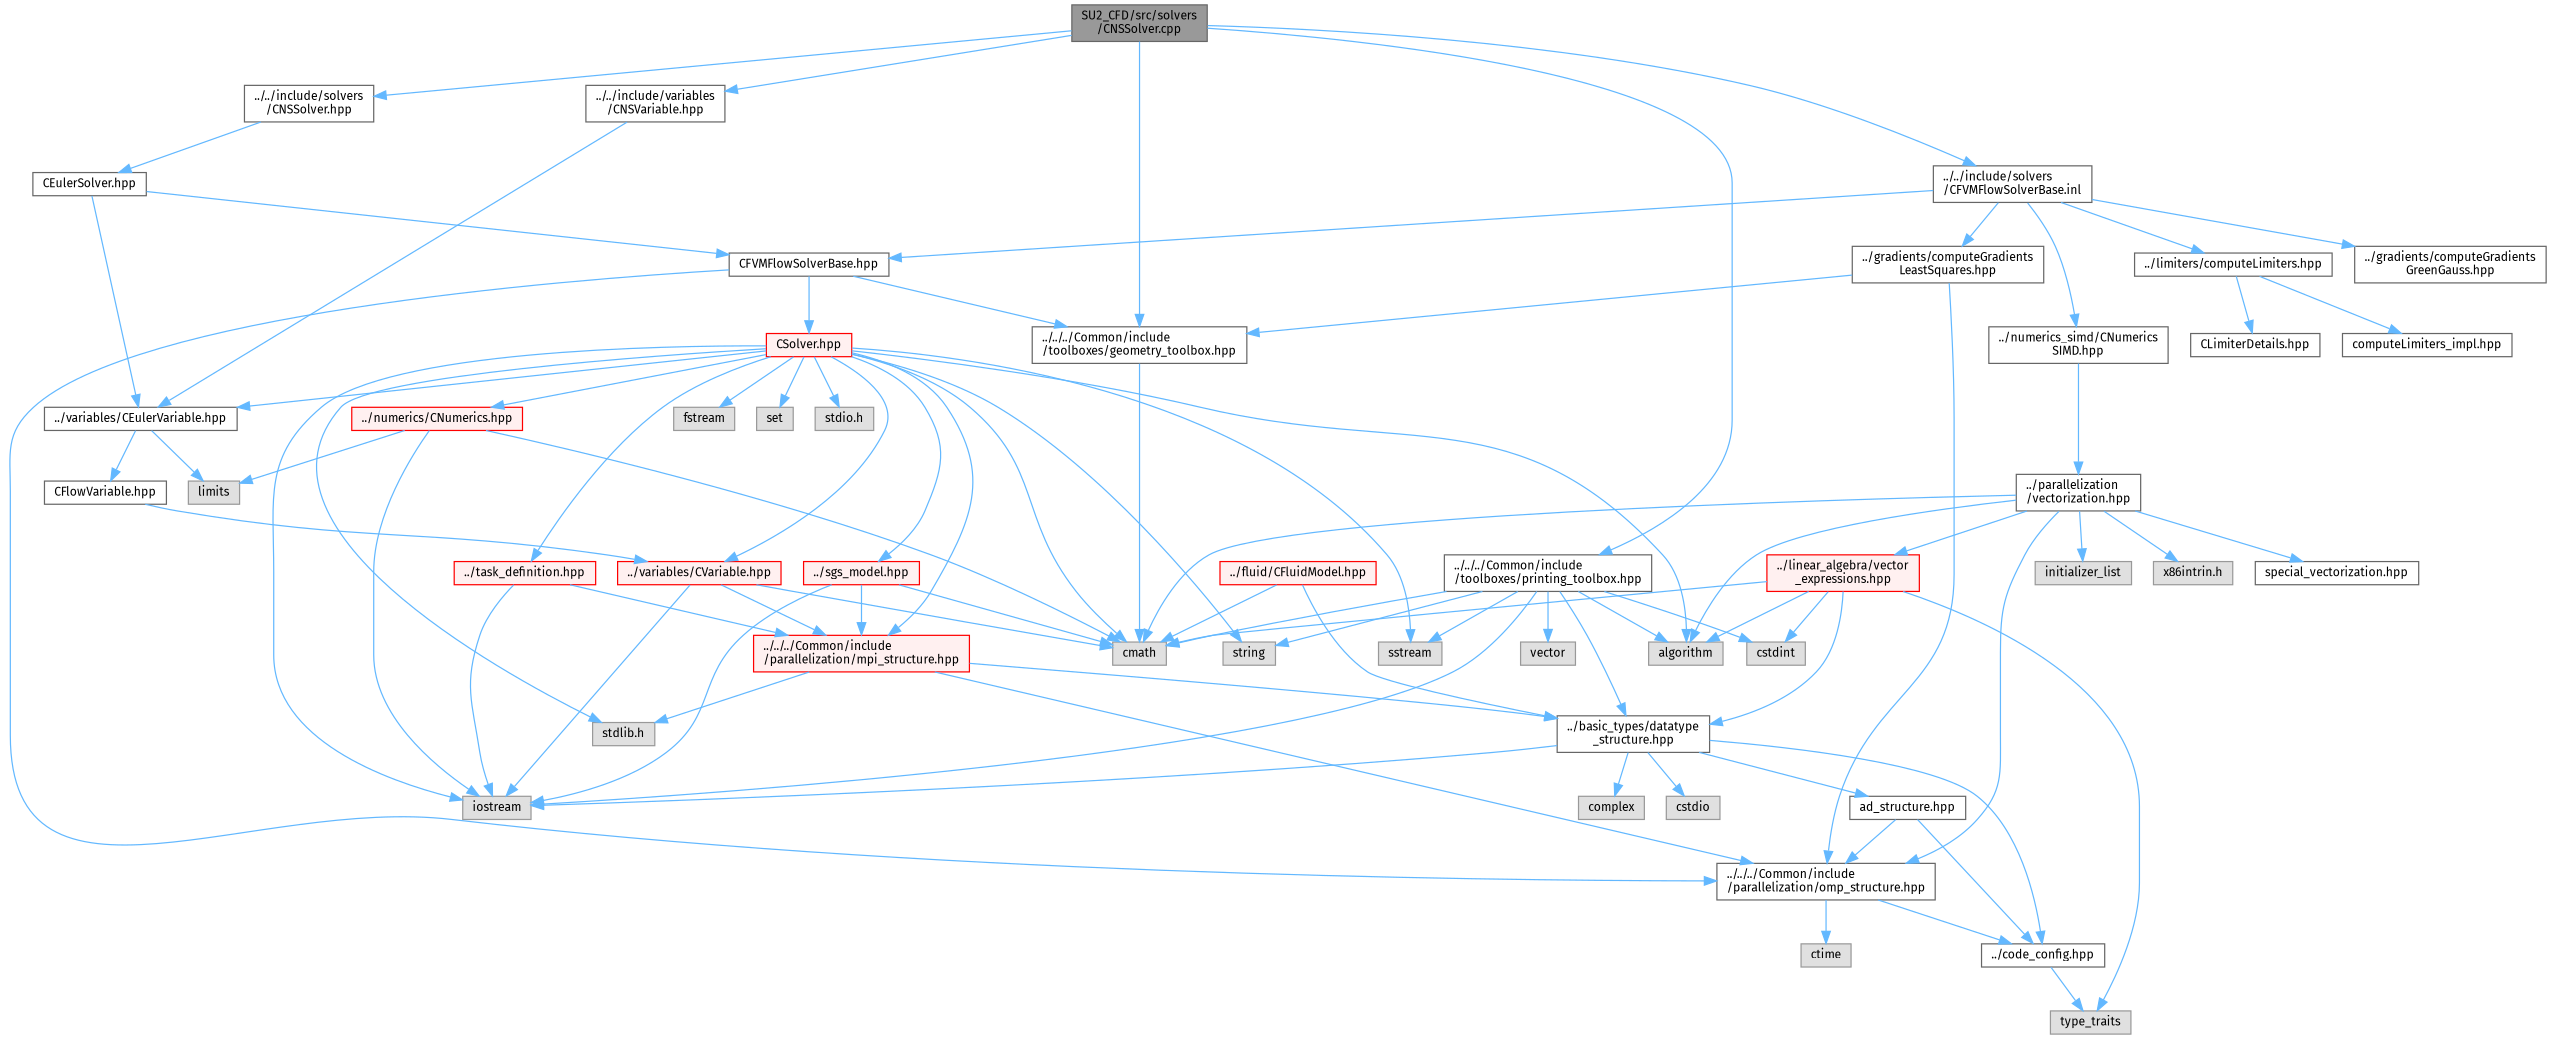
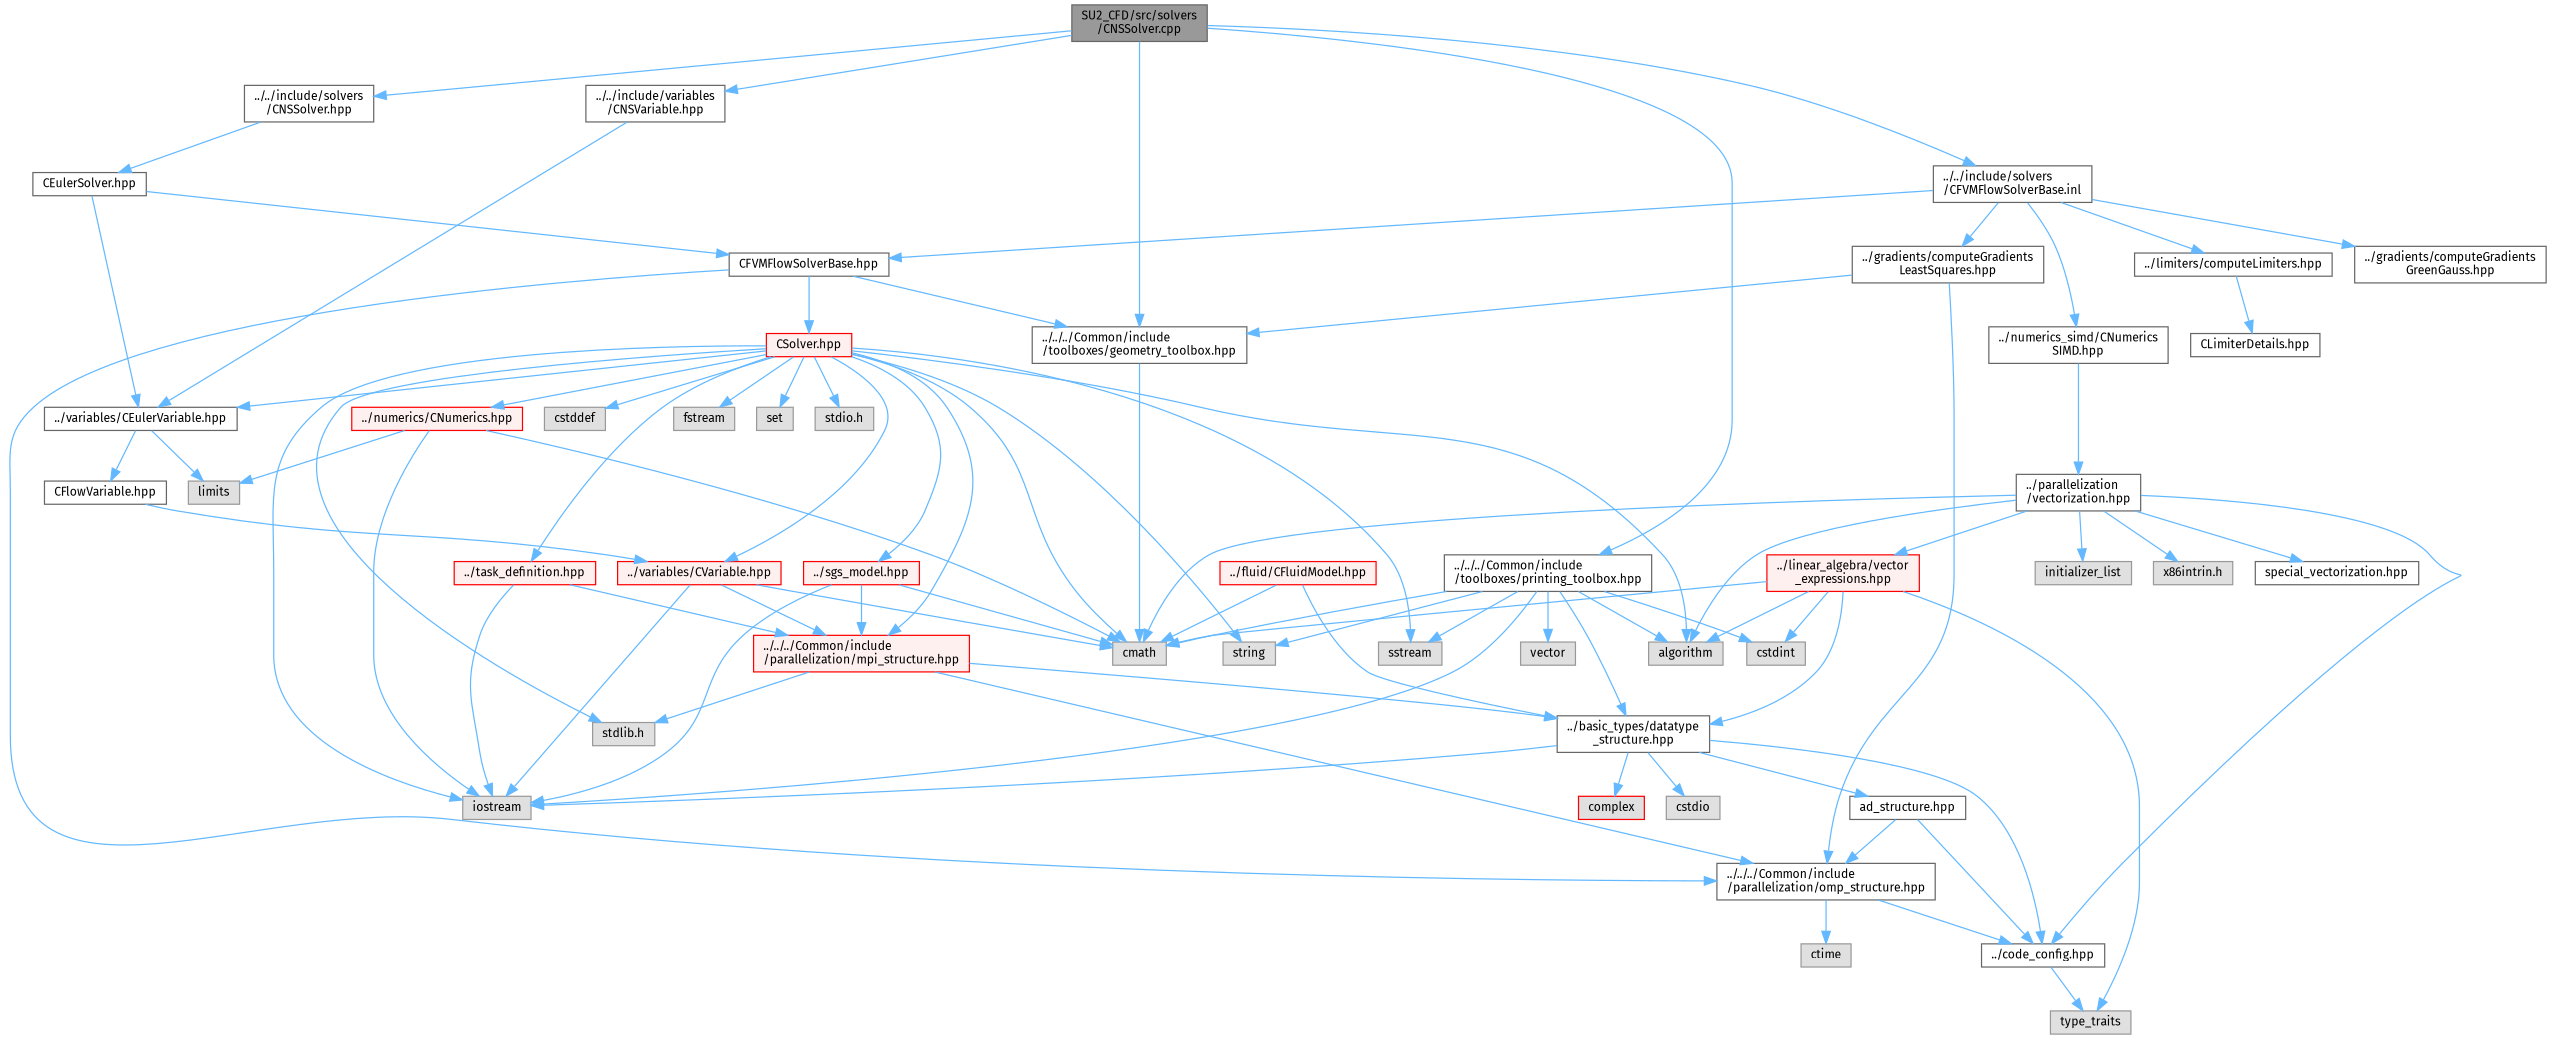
node "computeLimiters_impl.hpp": removed
node "cstddef": added
edge "../parallelization /vectorization.hpp" -> "../../../Common/include /parallelization/omp_structure.hpp": now "../parallelization /vectorization.hpp" -> "../code_config.hpp"
node "complex": color grey60 -> red
